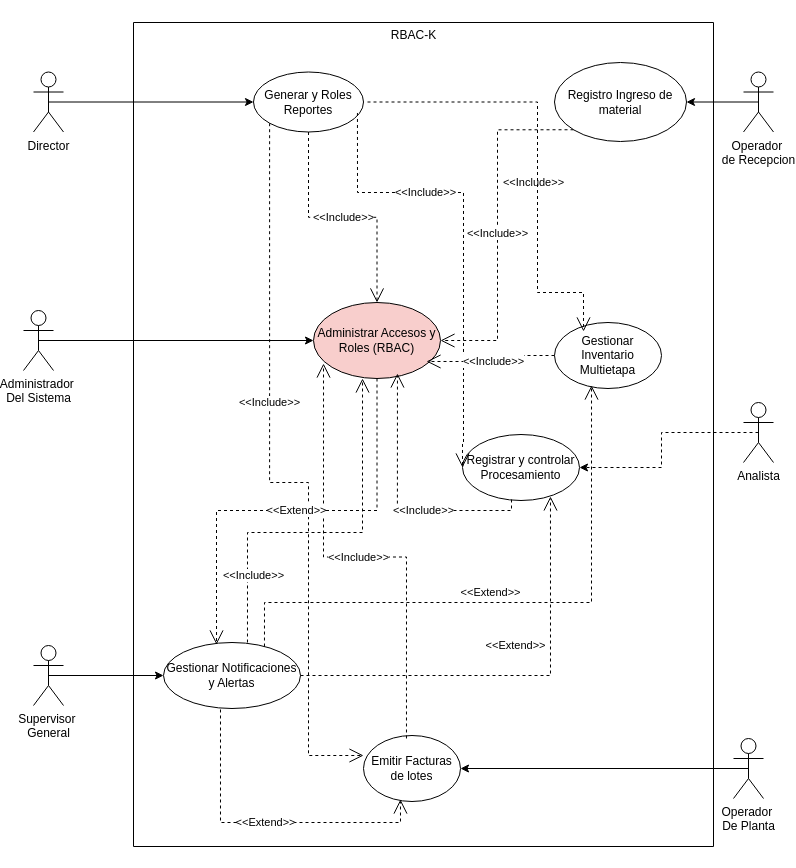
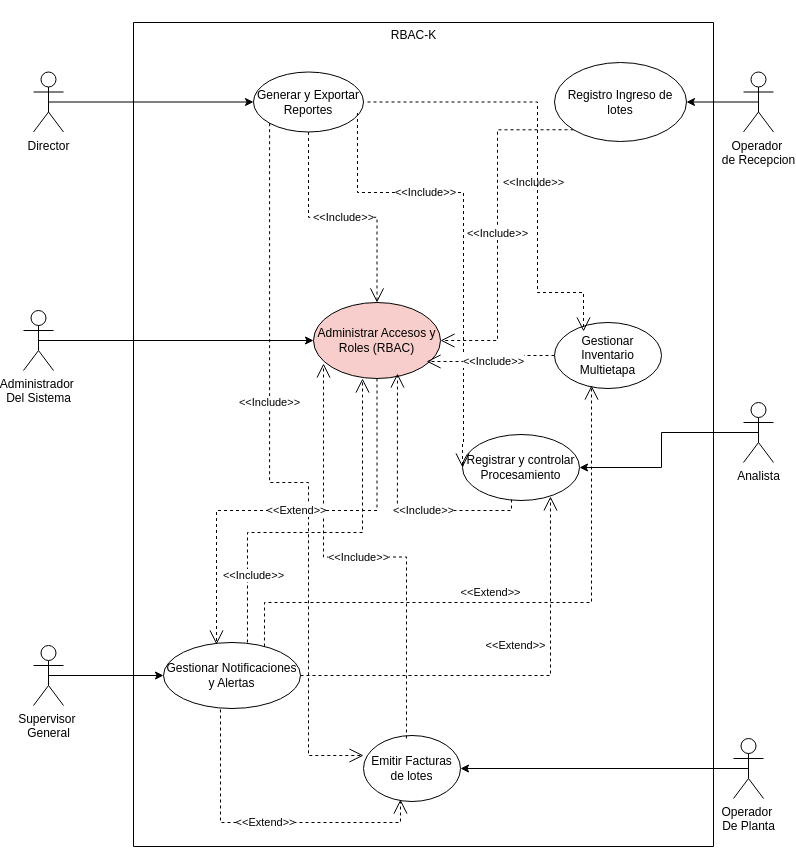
node "Generar y Roles Reportes": label "Generar y Roles Reportes" -> "Generar y Exportar Reportes"
node "Registro Ingreso de material": label "Registro Ingreso de material" -> "Registro Ingreso de lotes"
edge "Analista" -> "Registrar y controlar Procesamiento": style dashed -> solid
